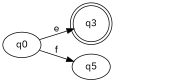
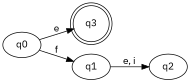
node "q5": label "q5" -> "q1"
node "q2": added
